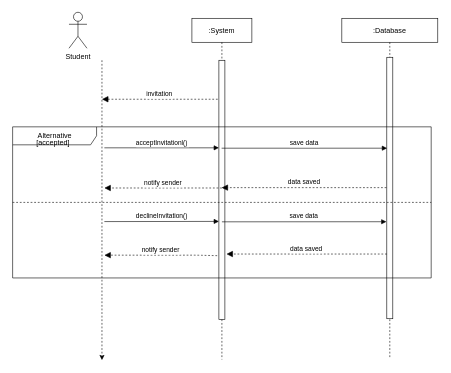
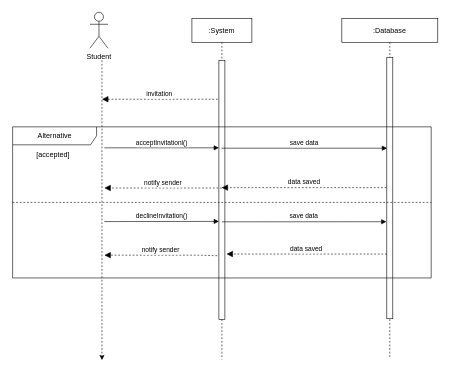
node "Student": moved (78, 30) -> (99, 30)
node "[accepted]": moved (52, 143) -> (52, 155)
